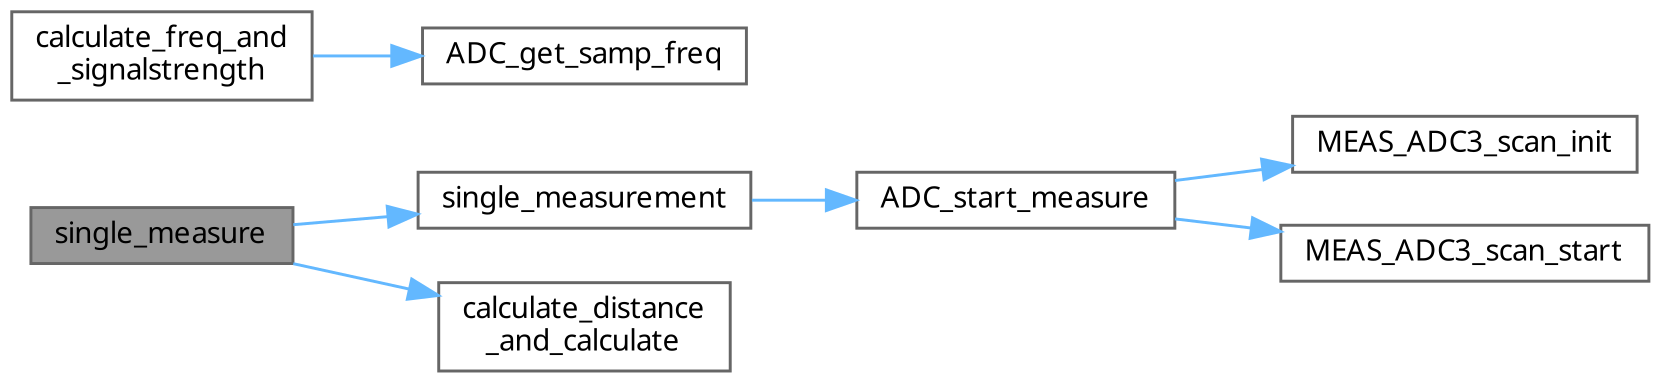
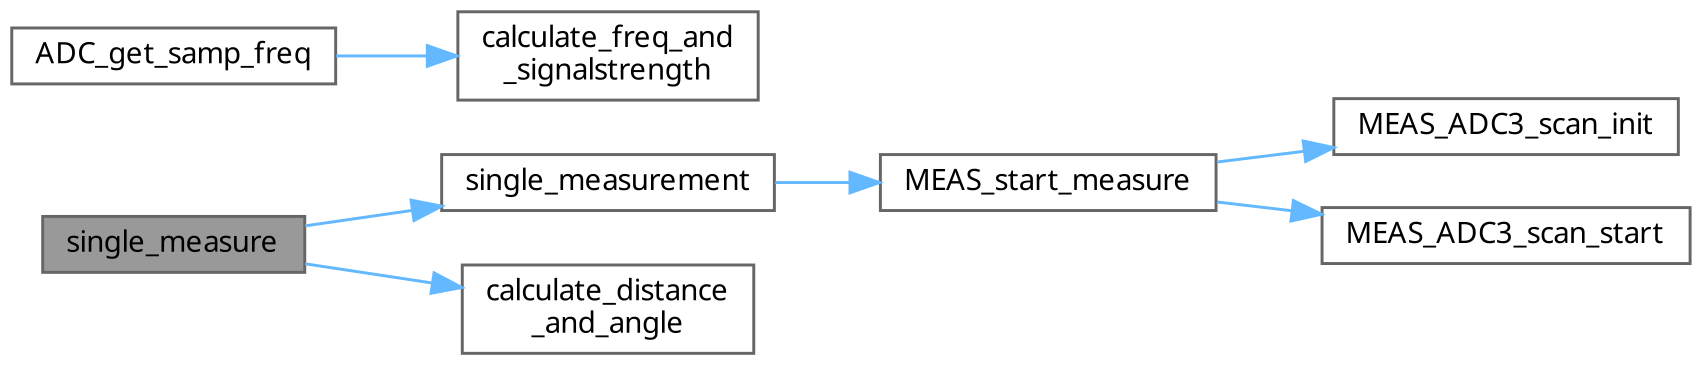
edge "calculate_freq_and _signalstrength" -> "ADC_get_samp_freq": reversed
node "ADC_start_measure": label "ADC_start_measure" -> "MEAS_start_measure"
node "calculate_distance _and_calculate": label "calculate_distance _and_calculate" -> "calculate_distance _and_angle"
